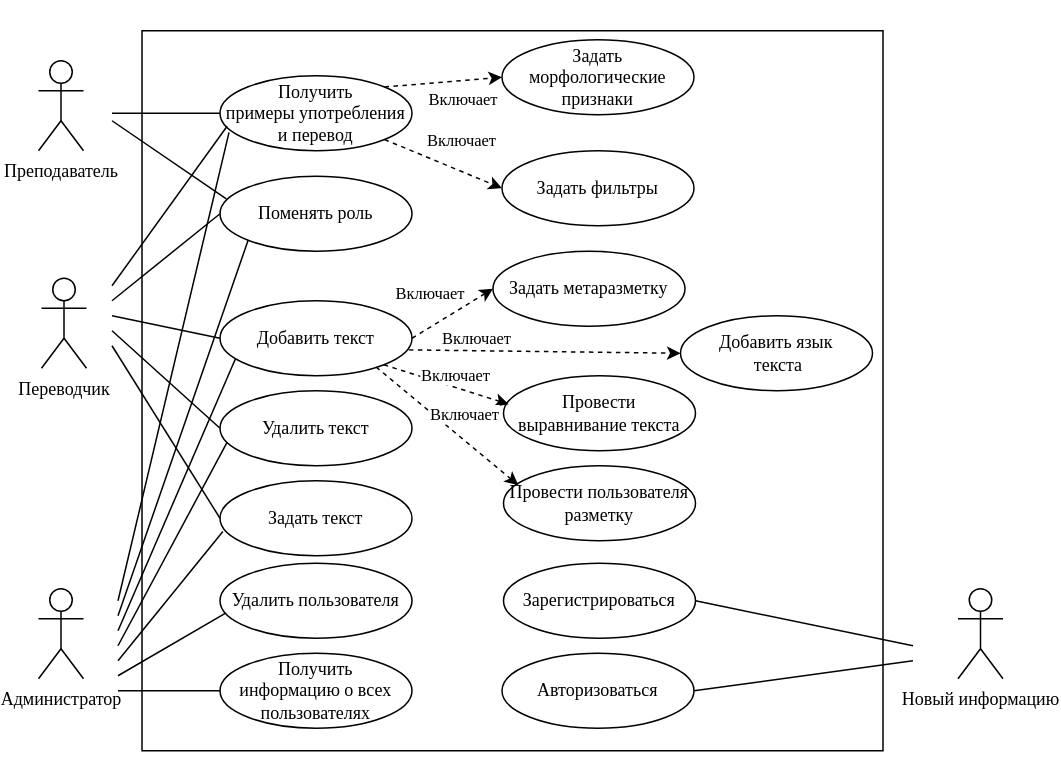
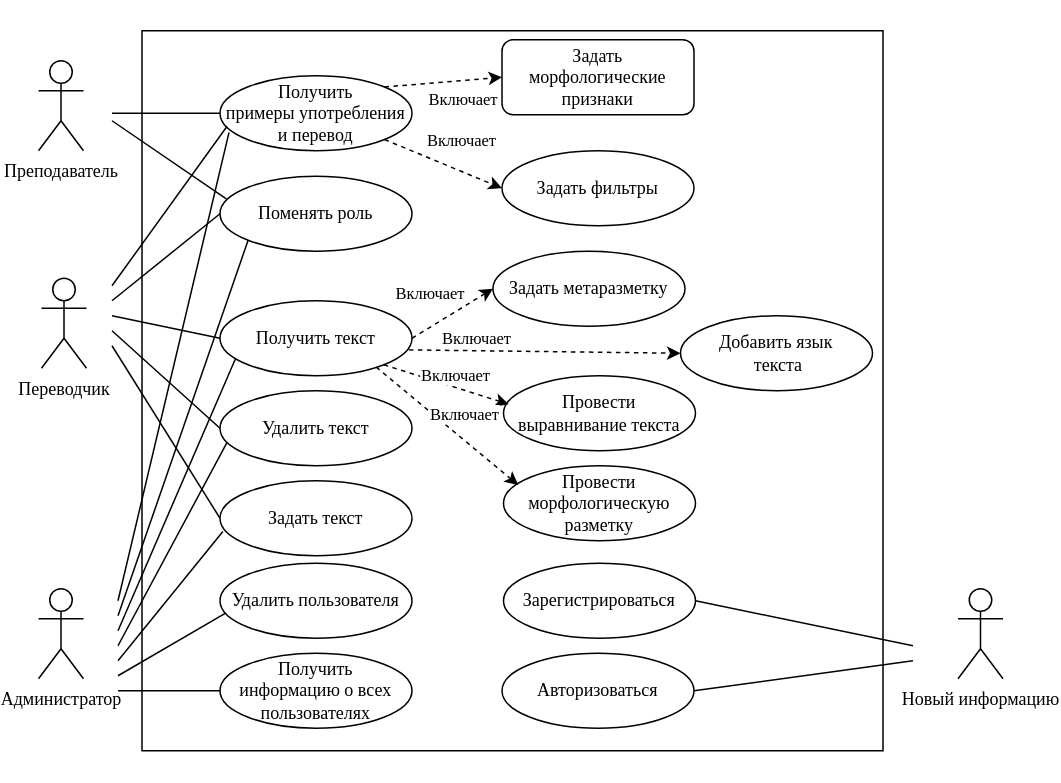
node "Задать морфологические признаки": shape ellipse -> rounded rectangle
node "Добавить текст": label "Добавить текст" -> "Получить текст"
node "Провести пользователя разметку": label "Провести пользователя разметку" -> "Провести морфологическую разметку"
